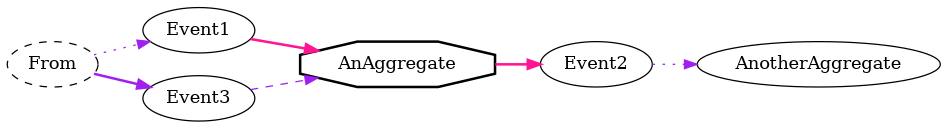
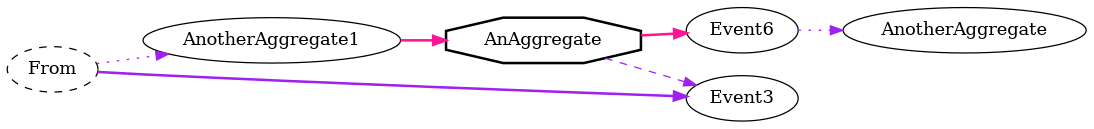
node "Event1": label "Event1" -> "AnotherAggregate1"
node "Event2": label "Event2" -> "Event6"
edge "Event3" -> "AnAggregate": reversed
